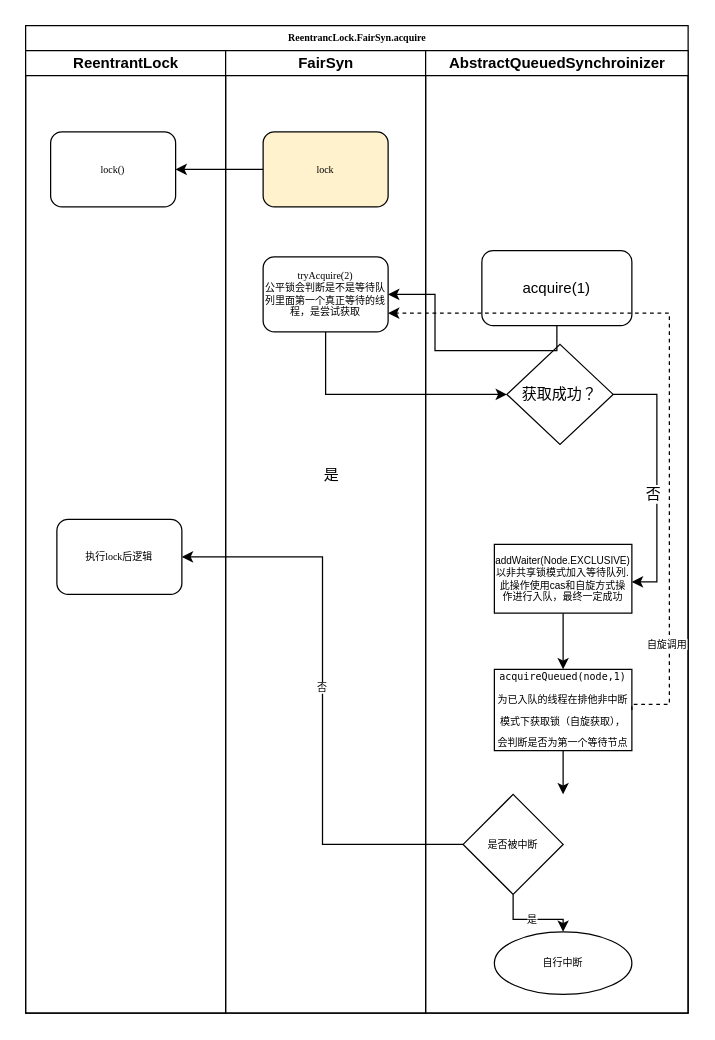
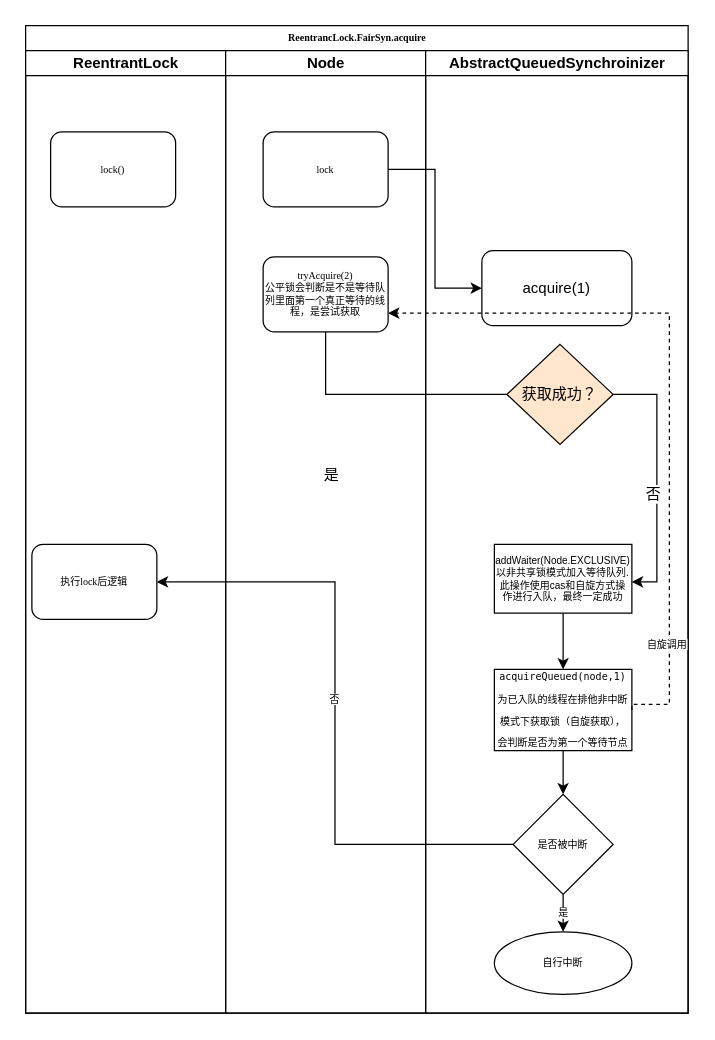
node "FairSyn": label "FairSyn" -> "Node"
edge "lock" -> "lock()": now "lock" -> "acquire(1)"
node "lock": fillcolor #fff2cc -> #ffffff
edge "acquire(1)" -> "tryAcquire(2) 公平锁会判断是不是等待队列里面第一个真正等待的线程，是尝试获取": removed
edge "tryAcquire(2) 公平锁会判断是不是等待队列里面第一个真正等待的线程，是尝试获取" -> "获取成功？": arrowhead classic -> none
node "获取成功？": fillcolor #ffffff -> #ffe6cc
node "执行lock后逻辑": moved (119, 557) -> (94, 582)
node "是否被中断": moved (513, 844) -> (563, 844)
